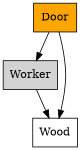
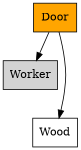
edge "Worker" -> "Wood": removed
